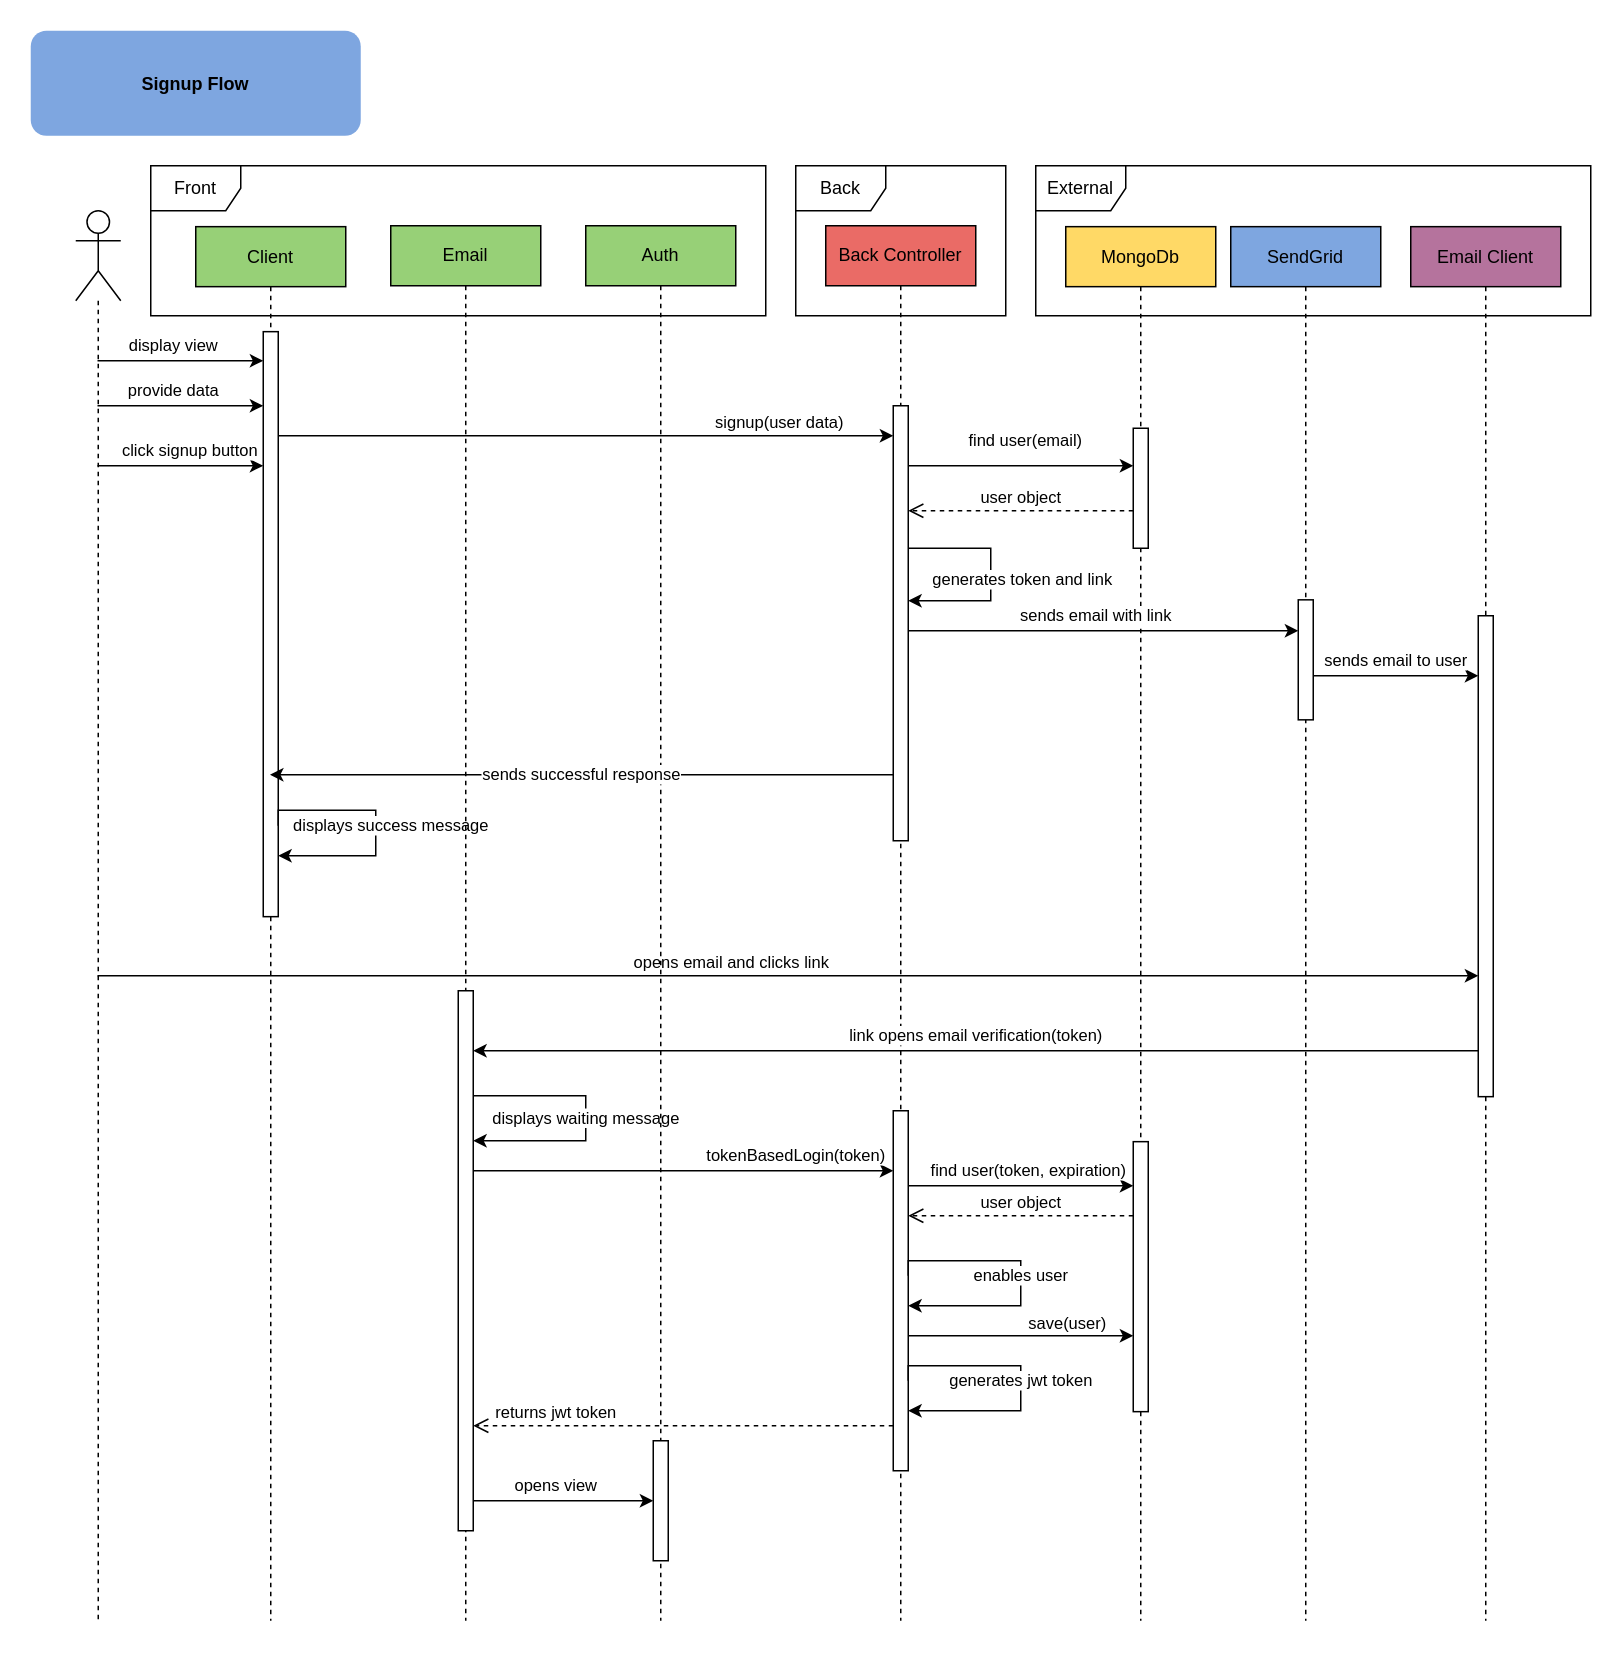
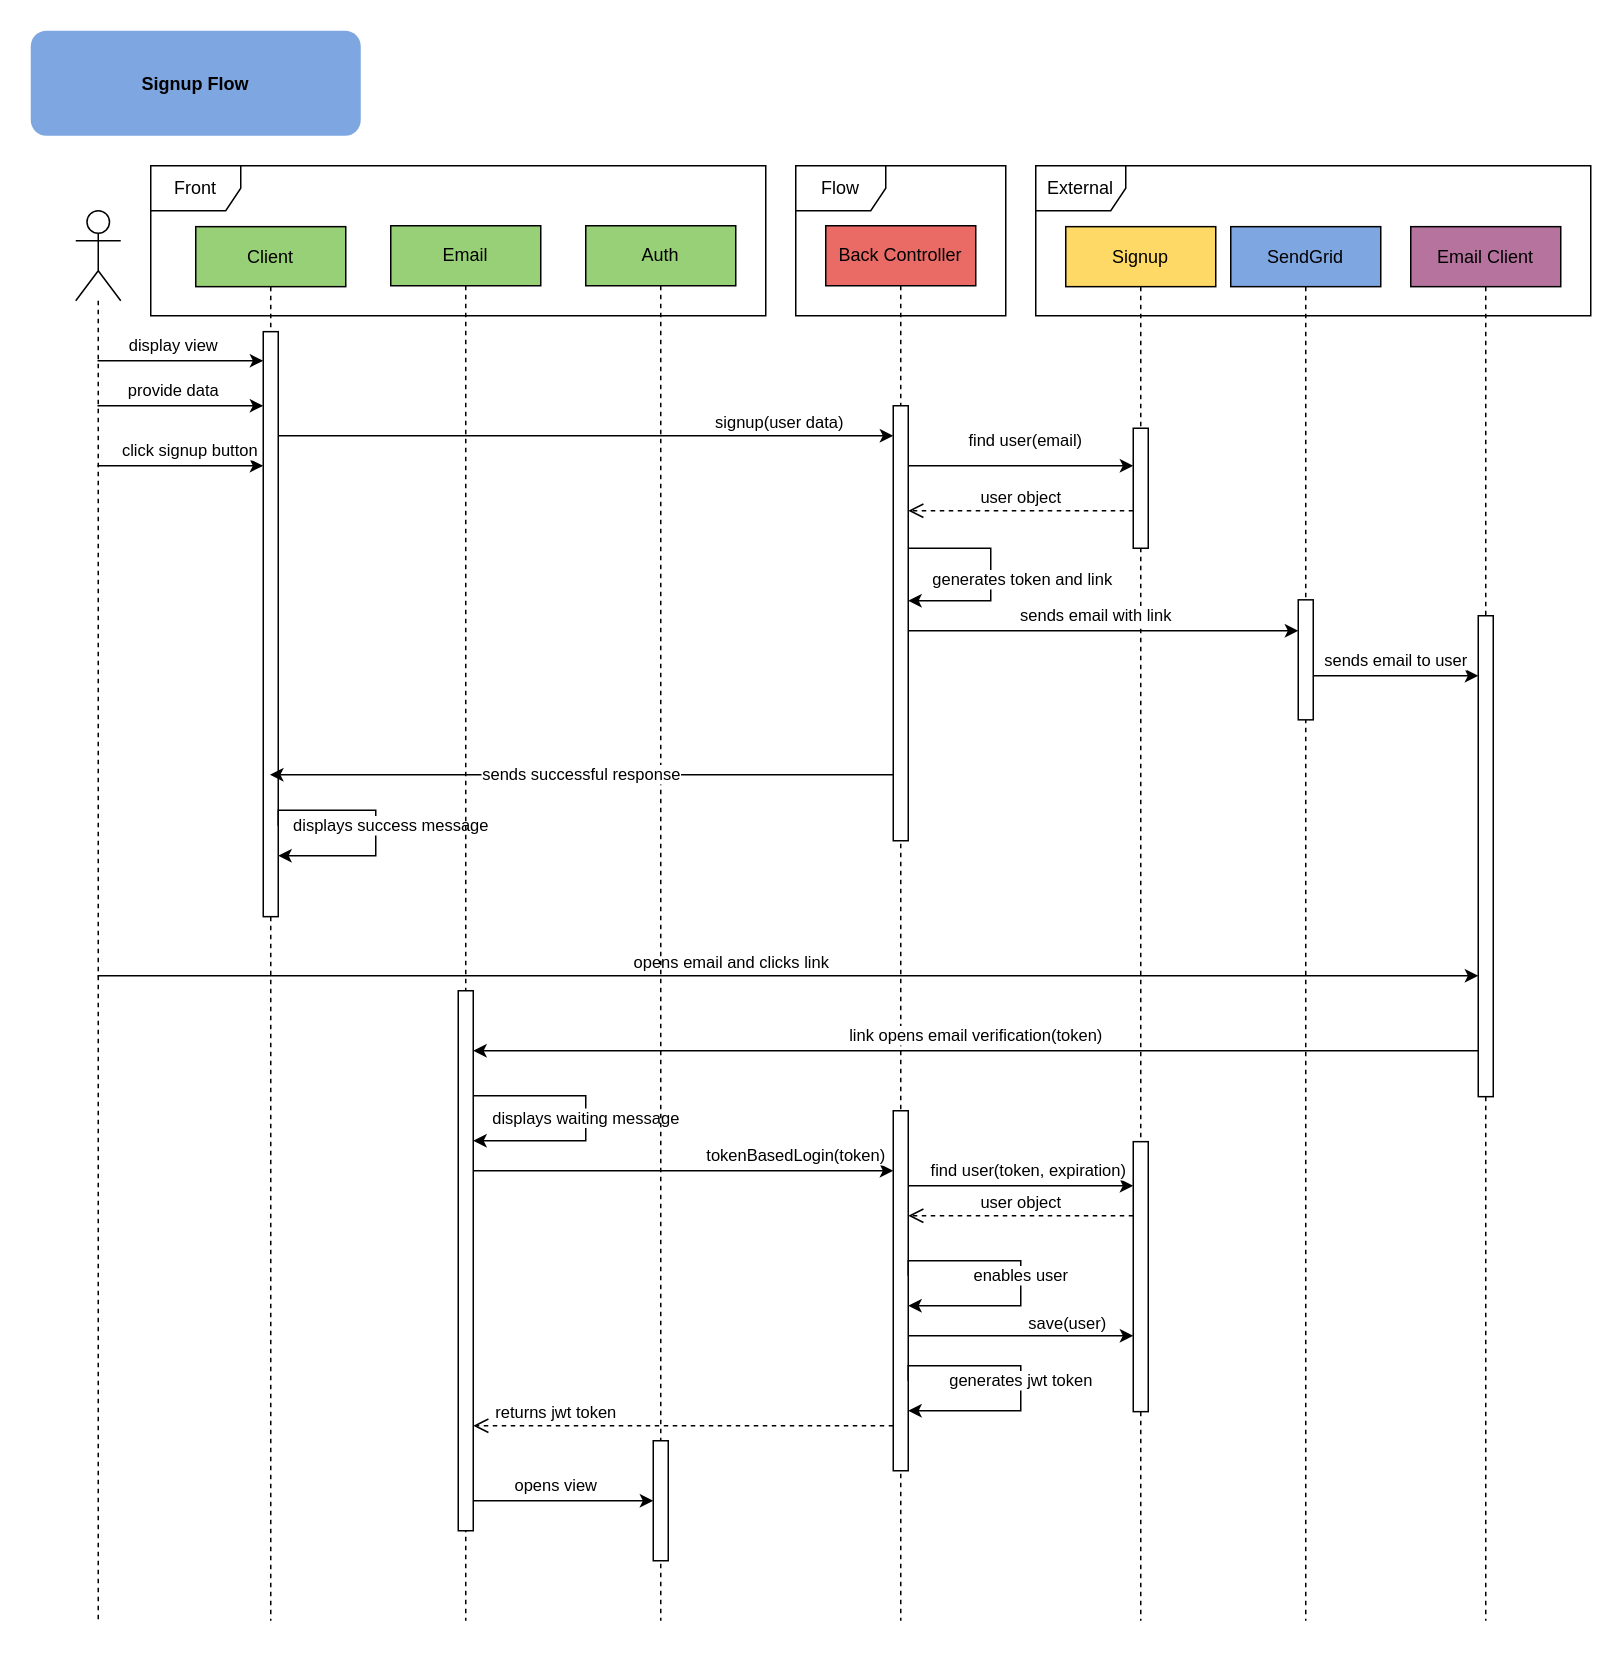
node "Back": label "Back" -> "Flow"
node "MongoDb": label "MongoDb" -> "Signup"
